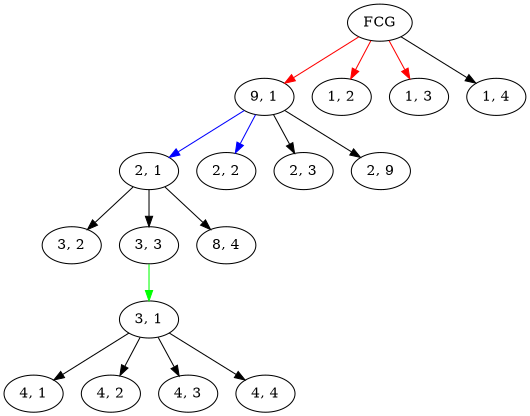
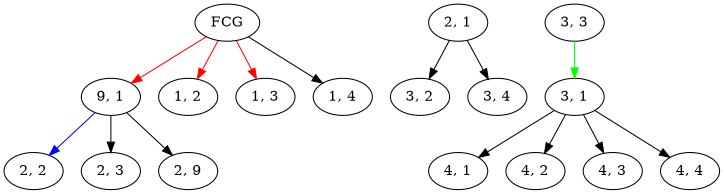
edge "9, 1" -> "2, 1": removed
edge "2, 1" -> "3, 3": removed
node "8, 4": label "8, 4" -> "3, 4"
